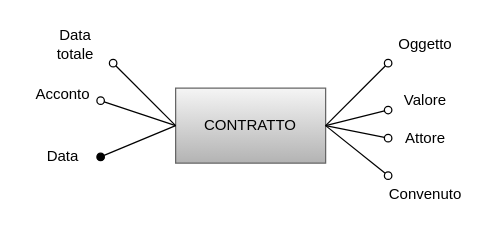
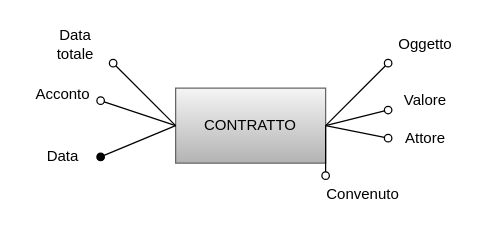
node "Convenuto": moved (426, 194) -> (363, 194)
